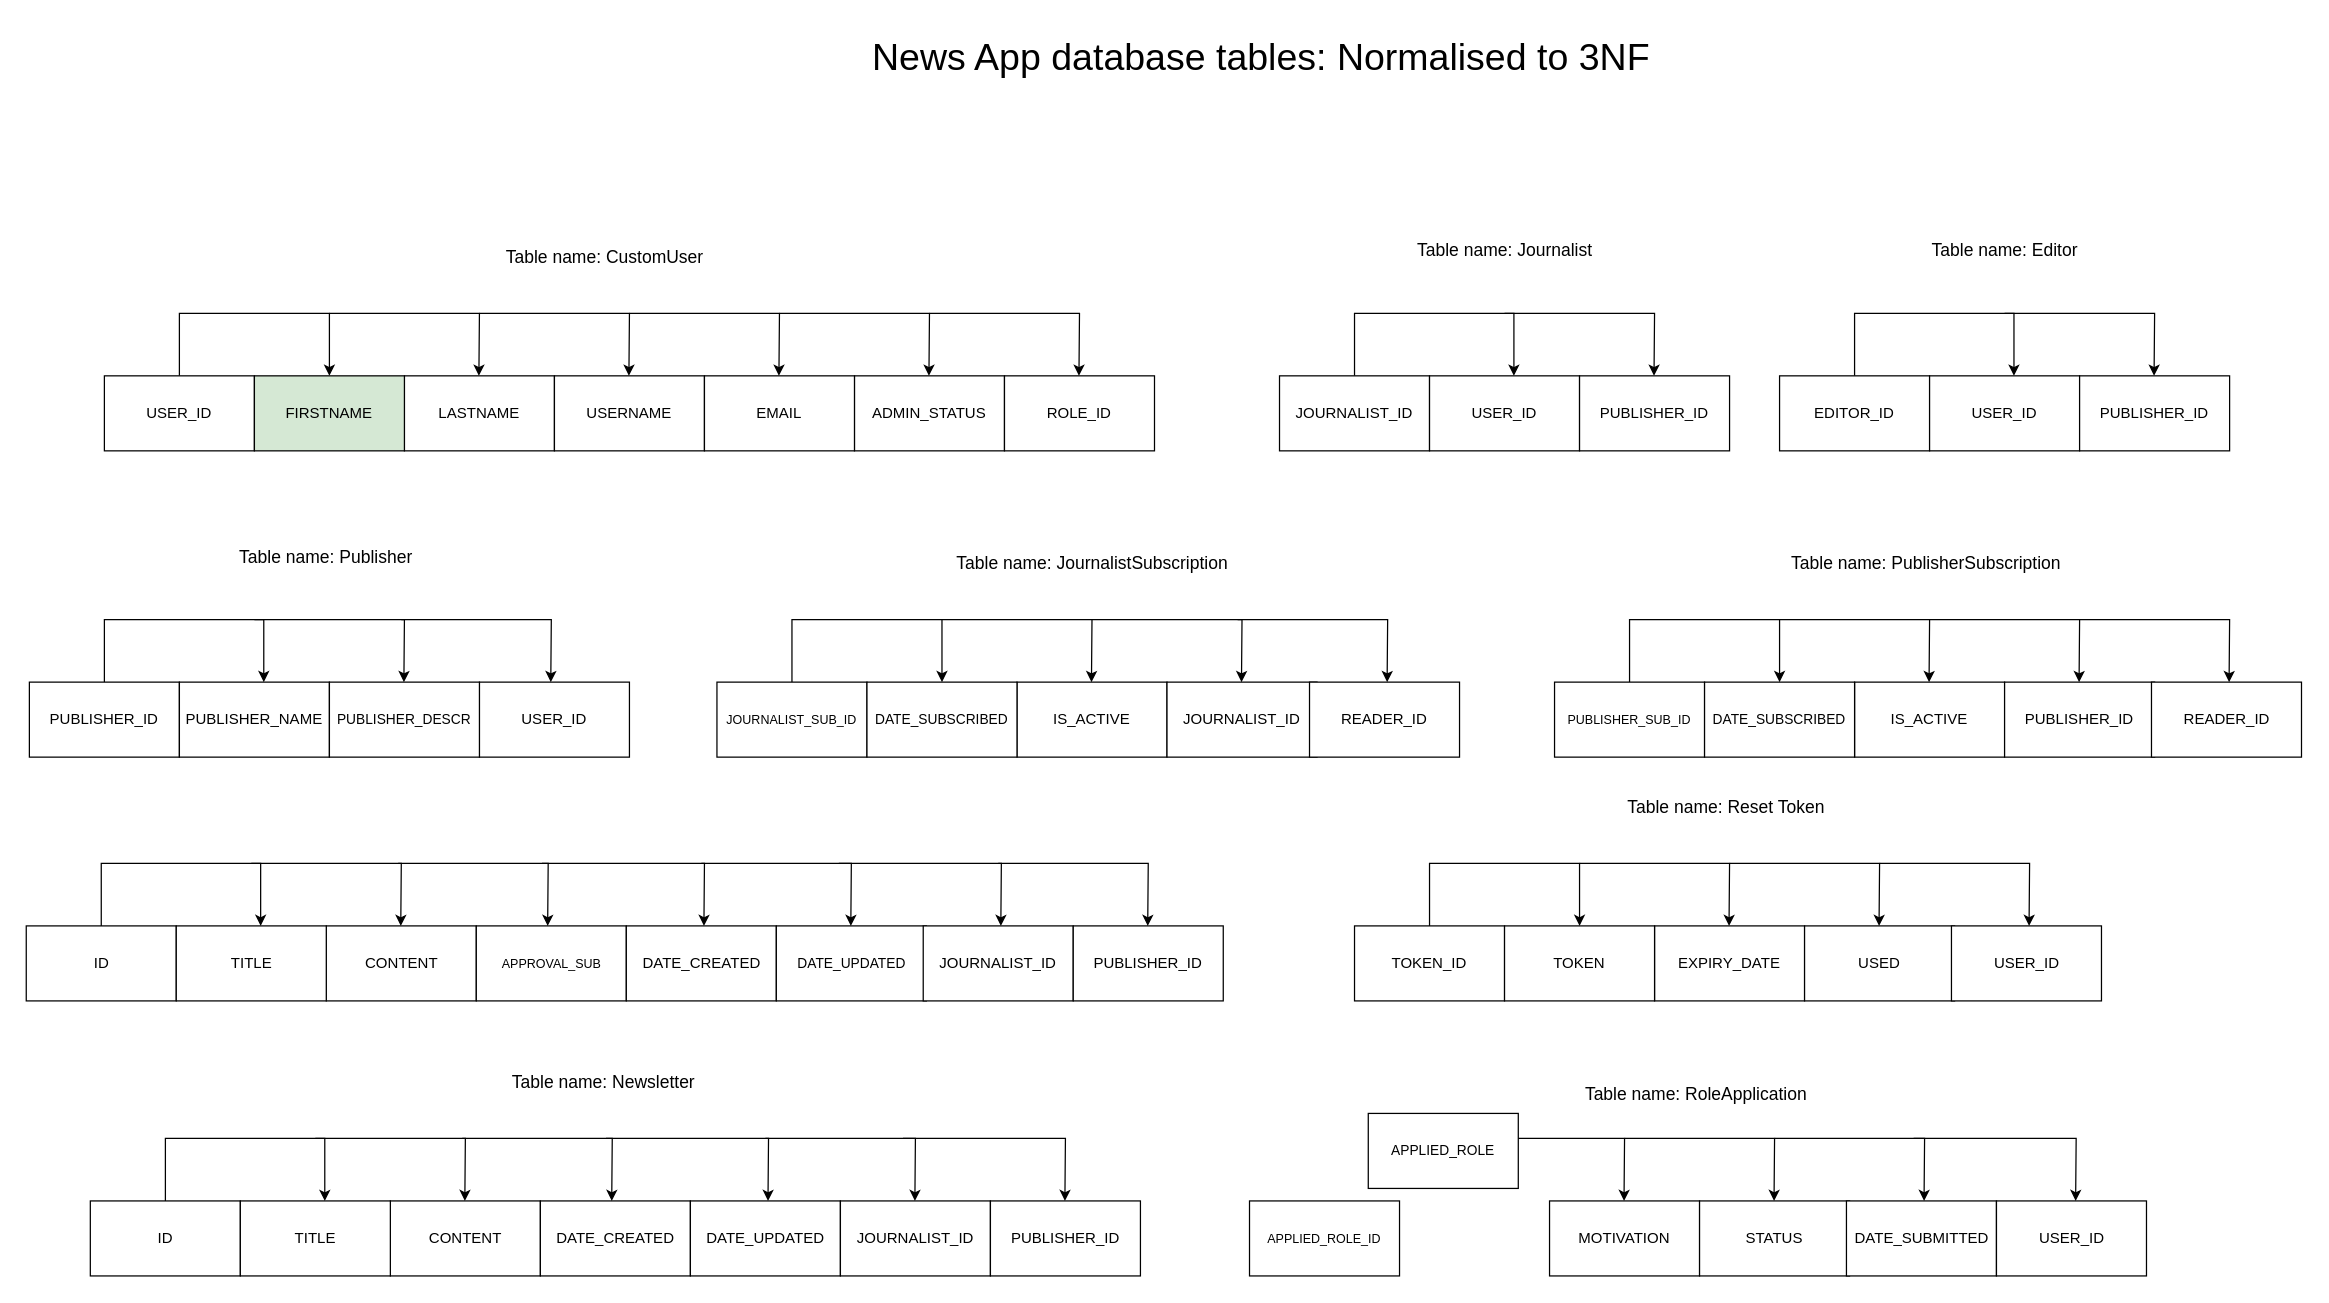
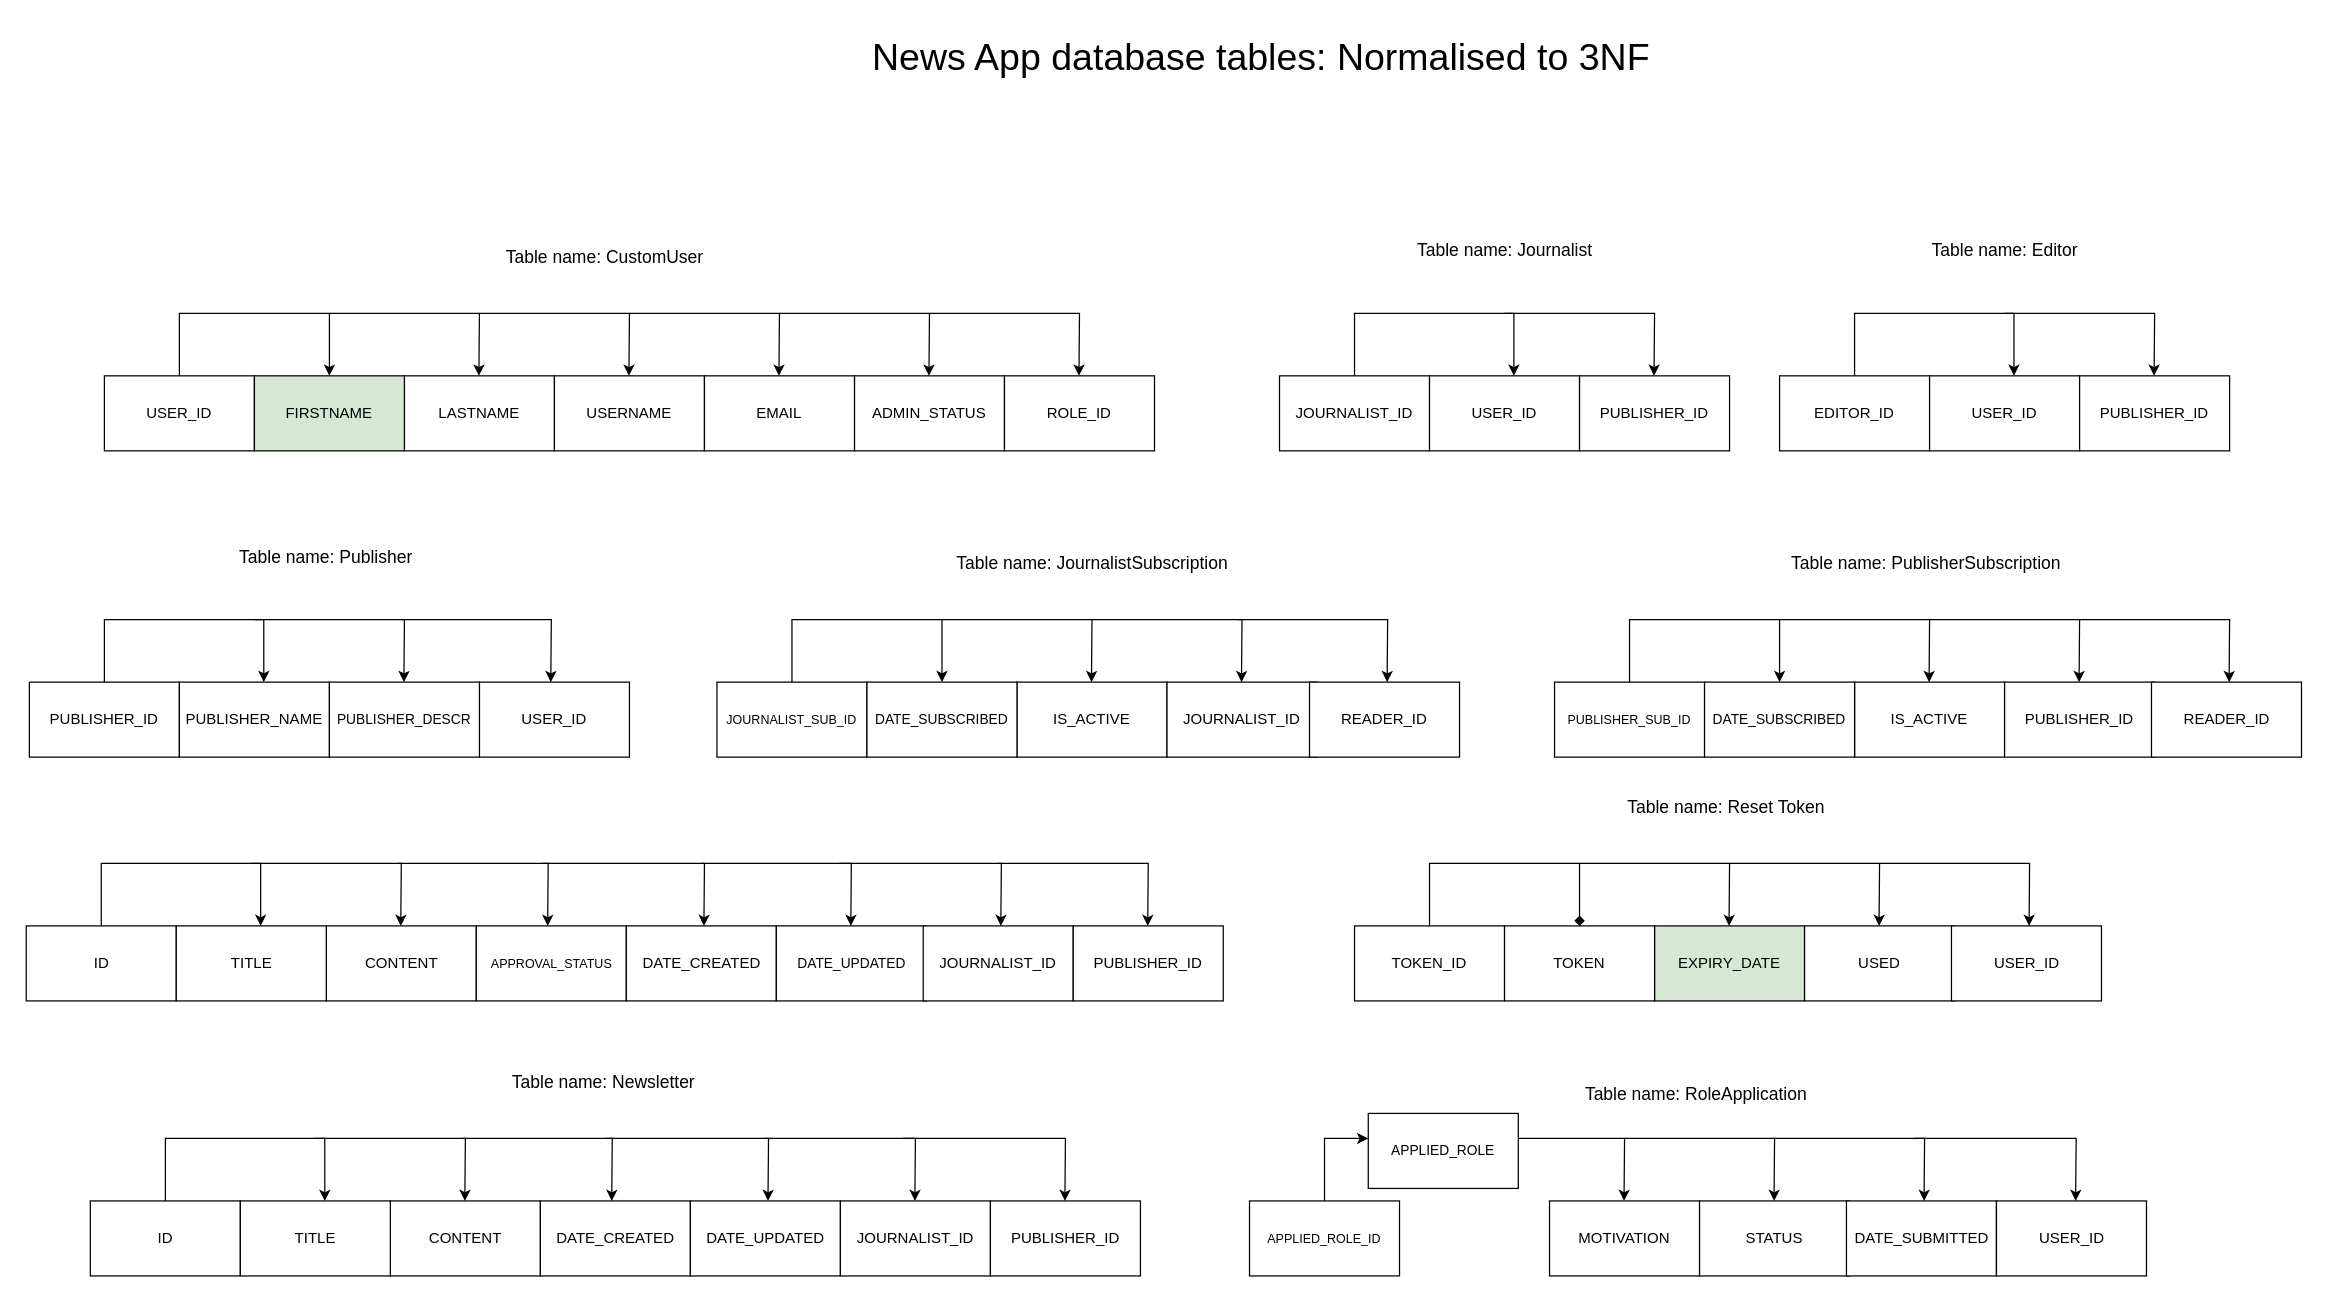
edge "TOKEN_ID" -> "TOKEN": arrowhead classic -> diamond
node "APPROVAL_SUB": label "APPROVAL_SUB" -> "APPROVAL_STATUS"
node "EXPIRY_DATE": fillcolor #ffffff -> #d5e8d4
edge "APPLIED_ROLE_ID" -> "APPLIED_ROLE": added
